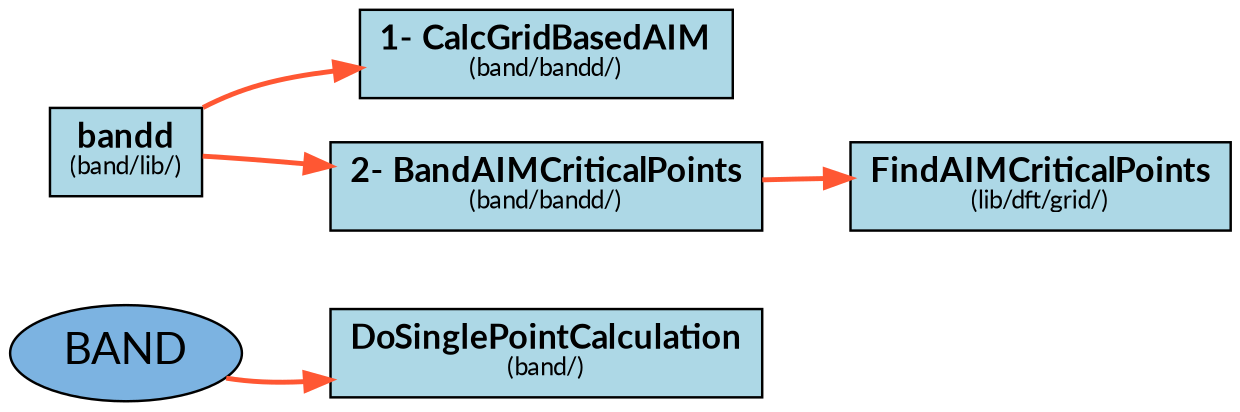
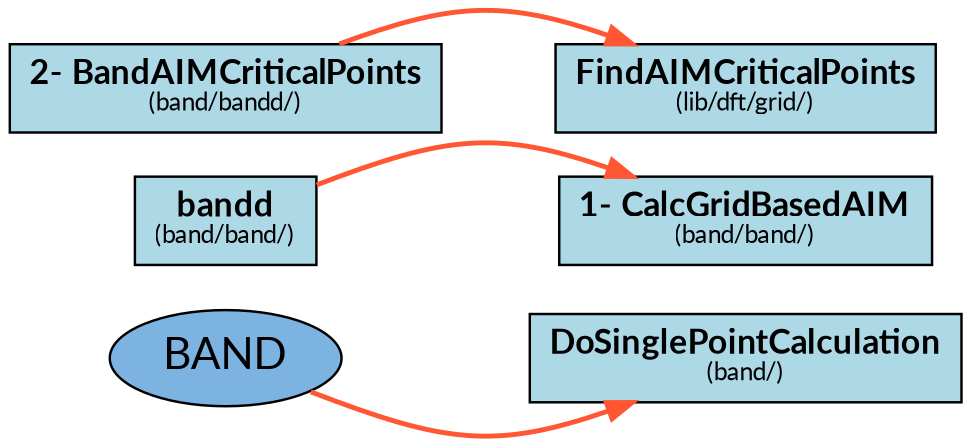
node "1- CalcGridBasedAIM": text "(band/bandd/)" -> "(band/band/)"
edge "bandd" -> "2- BandAIMCriticalPoints": removed
node "bandd": text "(band/lib/)" -> "(band/band/)"
